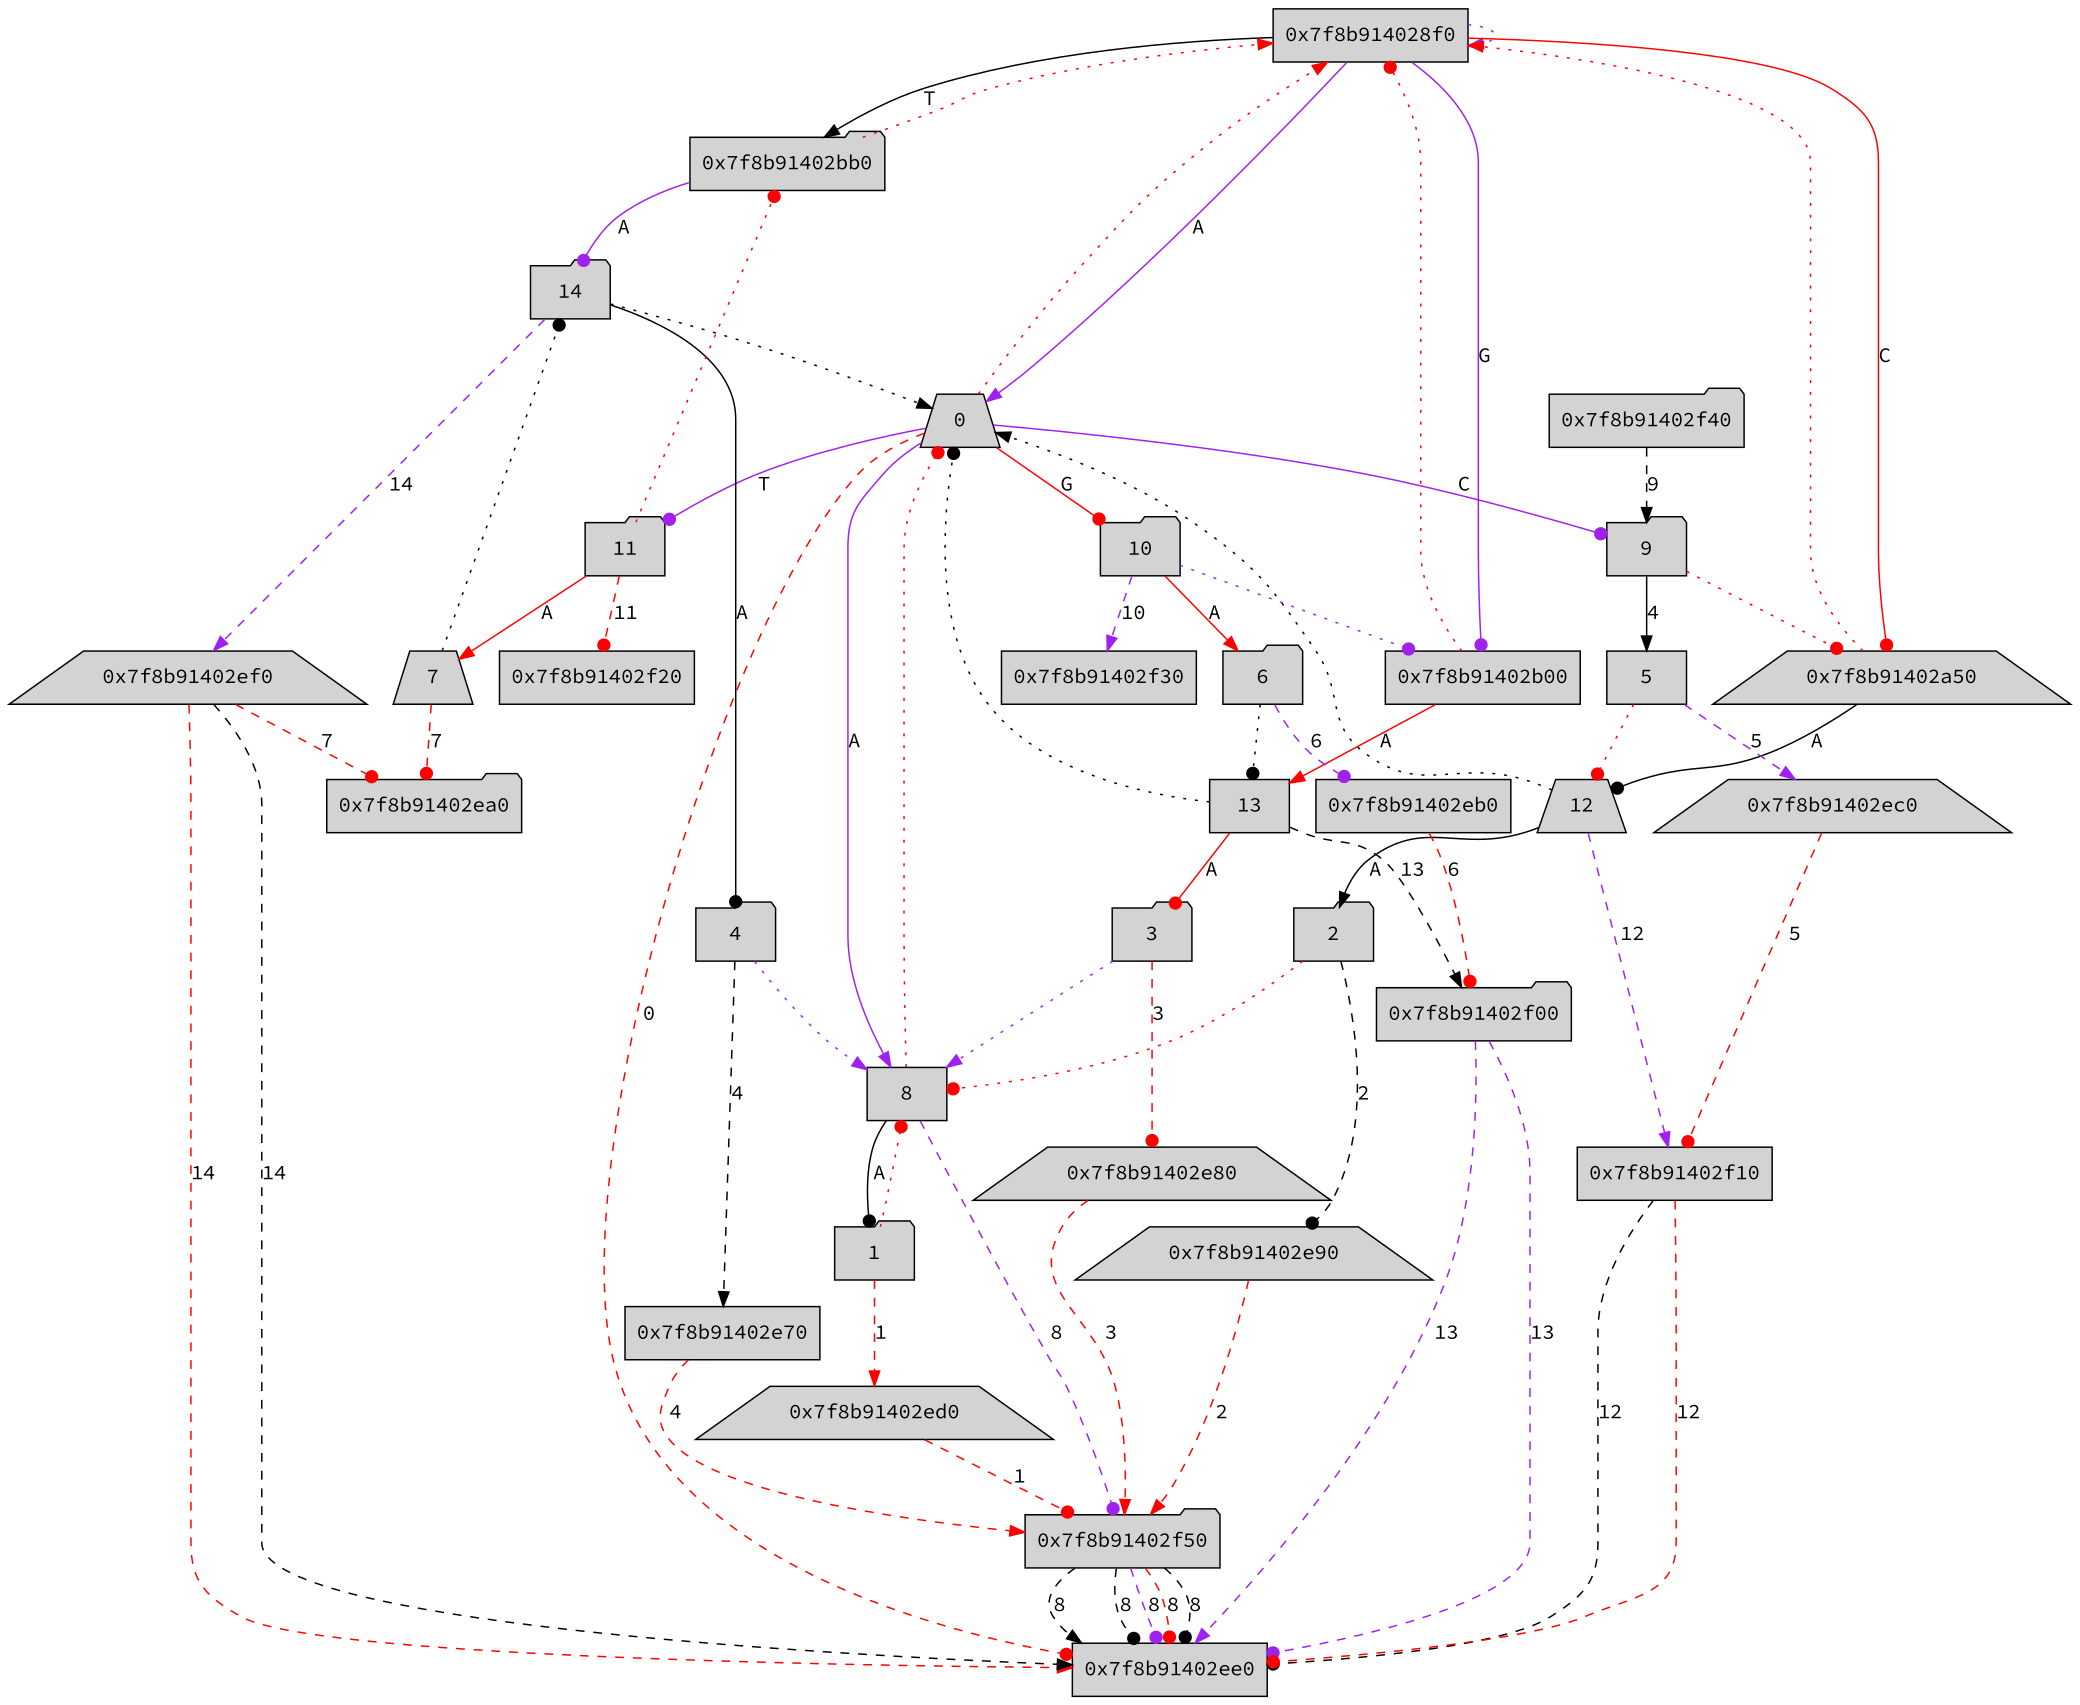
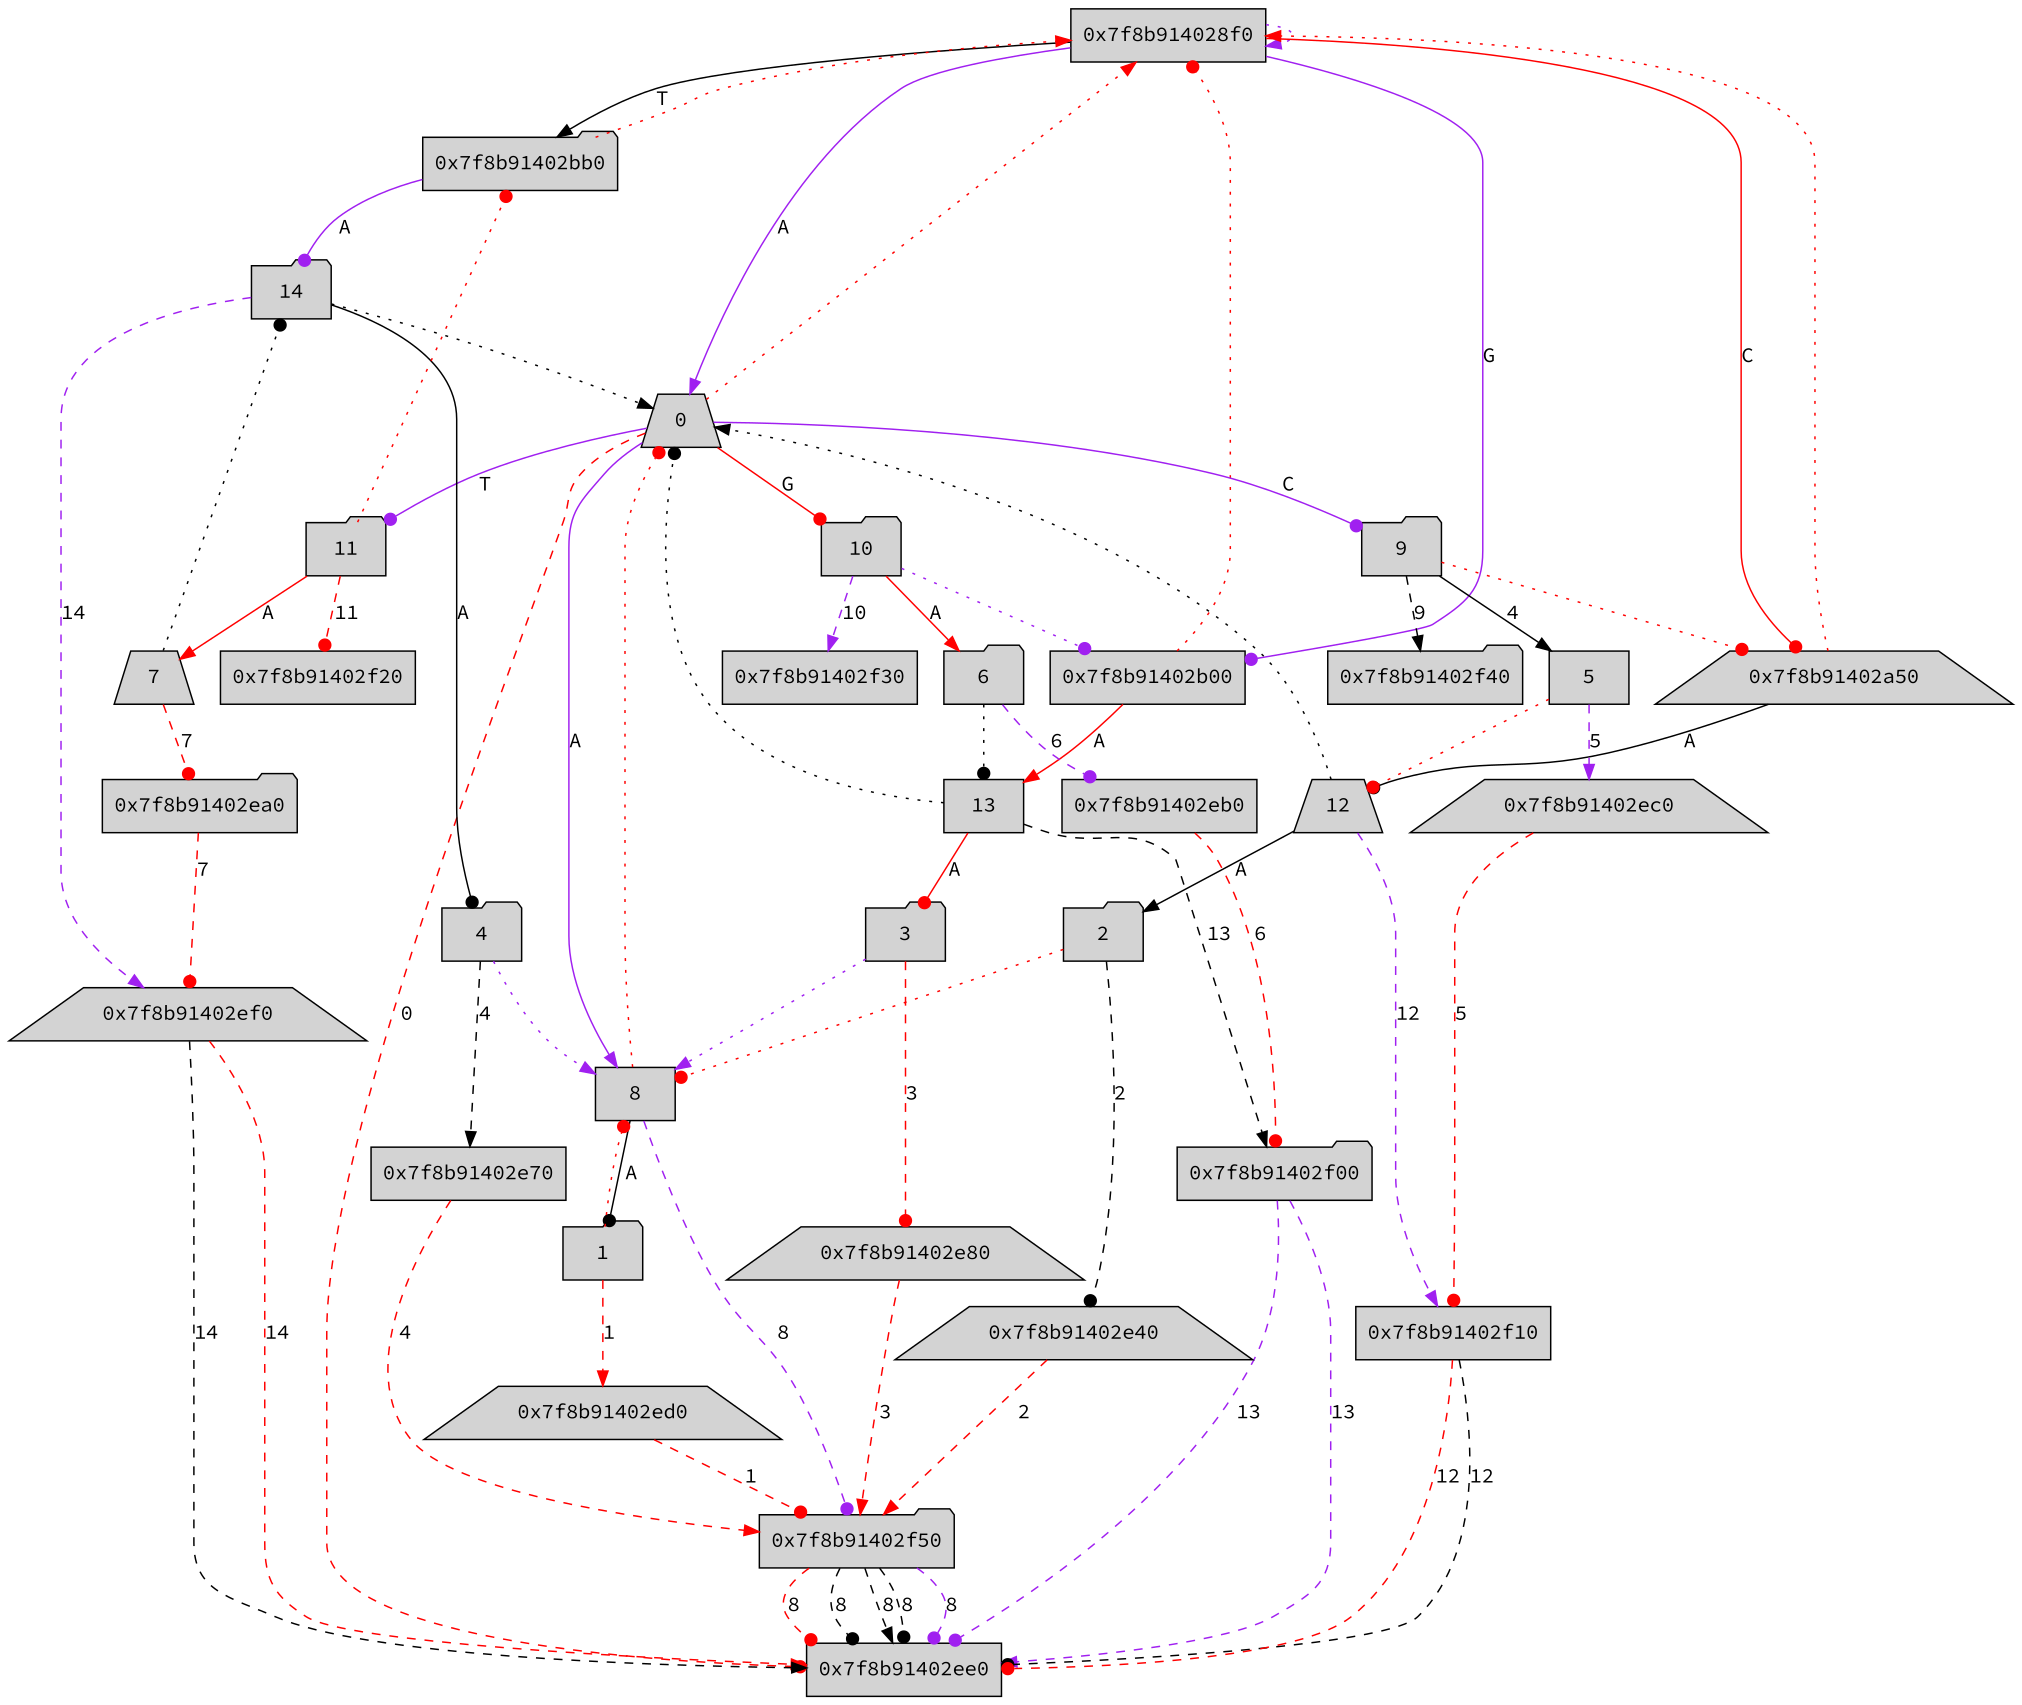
edge "0x7f8b91402f40" -> "9": reversed
edge "0x7f8b91402ef0" -> "0x7f8b91402ea0": reversed
node "0x7f8b91402e90": label "0x7f8b91402e90" -> "0x7f8b91402e40"
